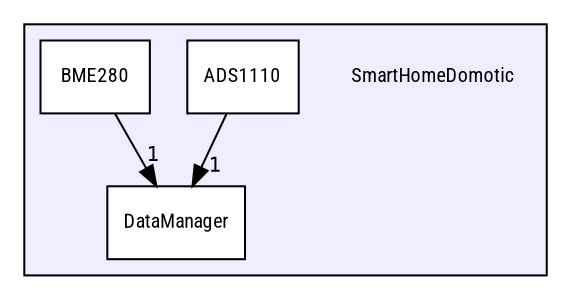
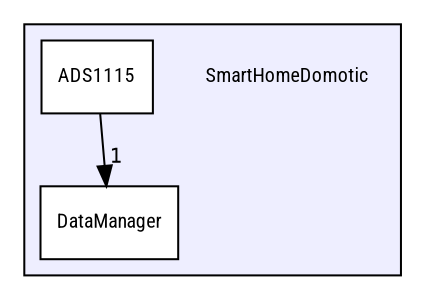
node "BME280": removed
node "ADS1110": label "ADS1110" -> "ADS1115"
